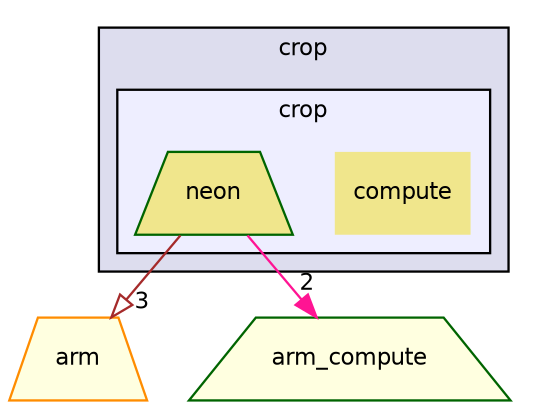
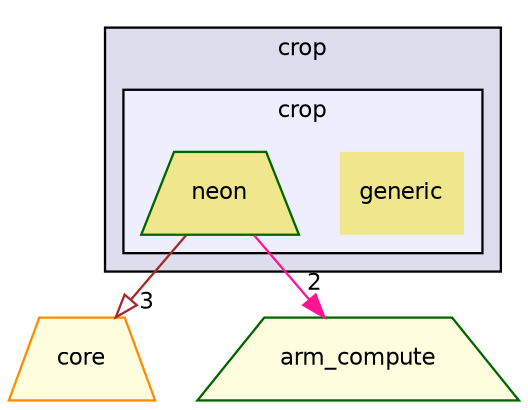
node "compute": label "compute" -> "generic"
node "arm": label "arm" -> "core"
